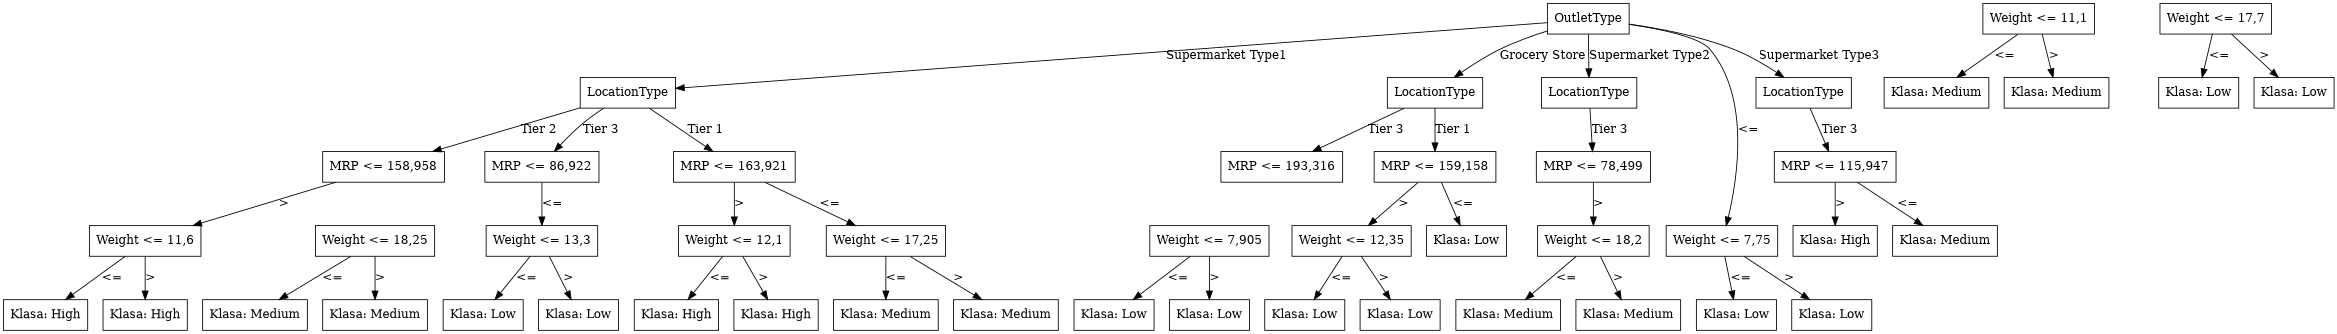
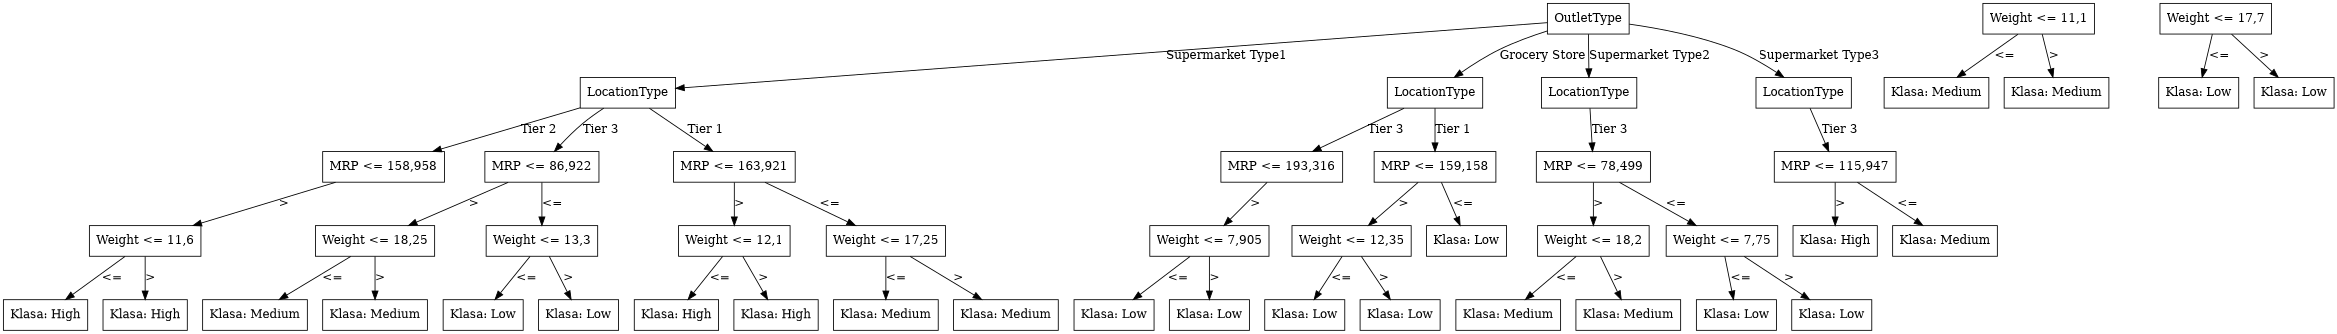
edge "OutletType" -> "Weight <= 7,75": now "MRP <= 78,499" -> "Weight <= 7,75"
edge "MRP <= 193,316" -> "Weight <= 7,905": added, label ">"
edge "MRP <= 86,922" -> "Weight <= 18,25": added, label ">"
